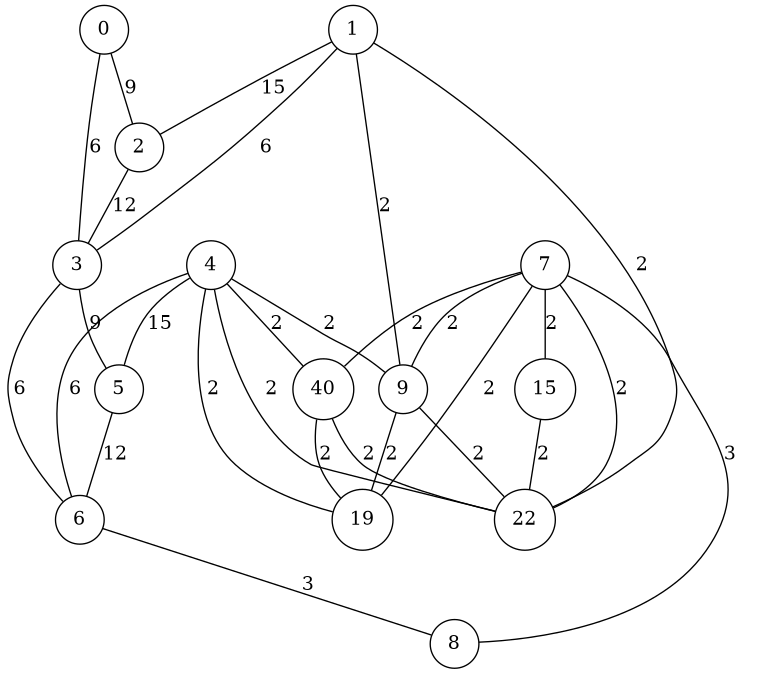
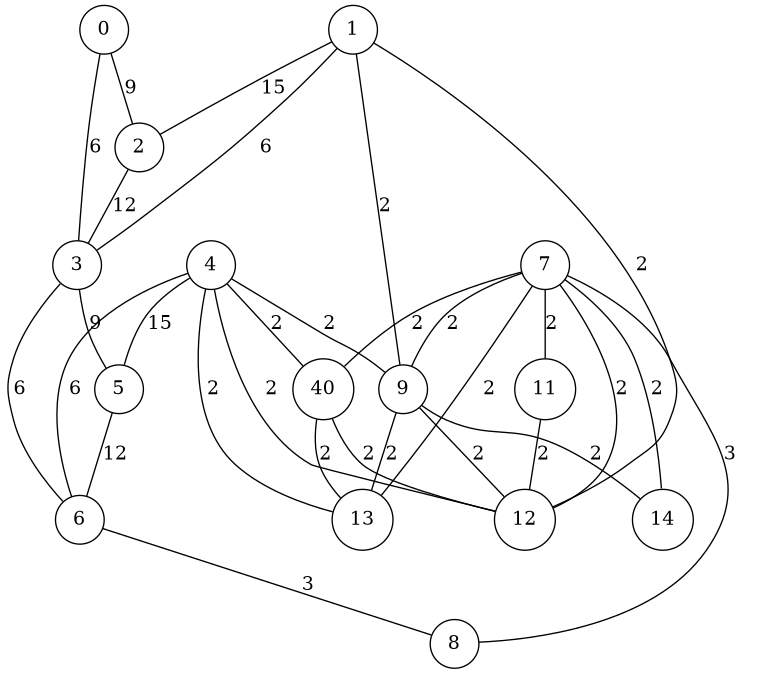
node "15": label "15" -> "11"
node "19": label "19" -> "13"
node "22": label "22" -> "12"
node "14": added
